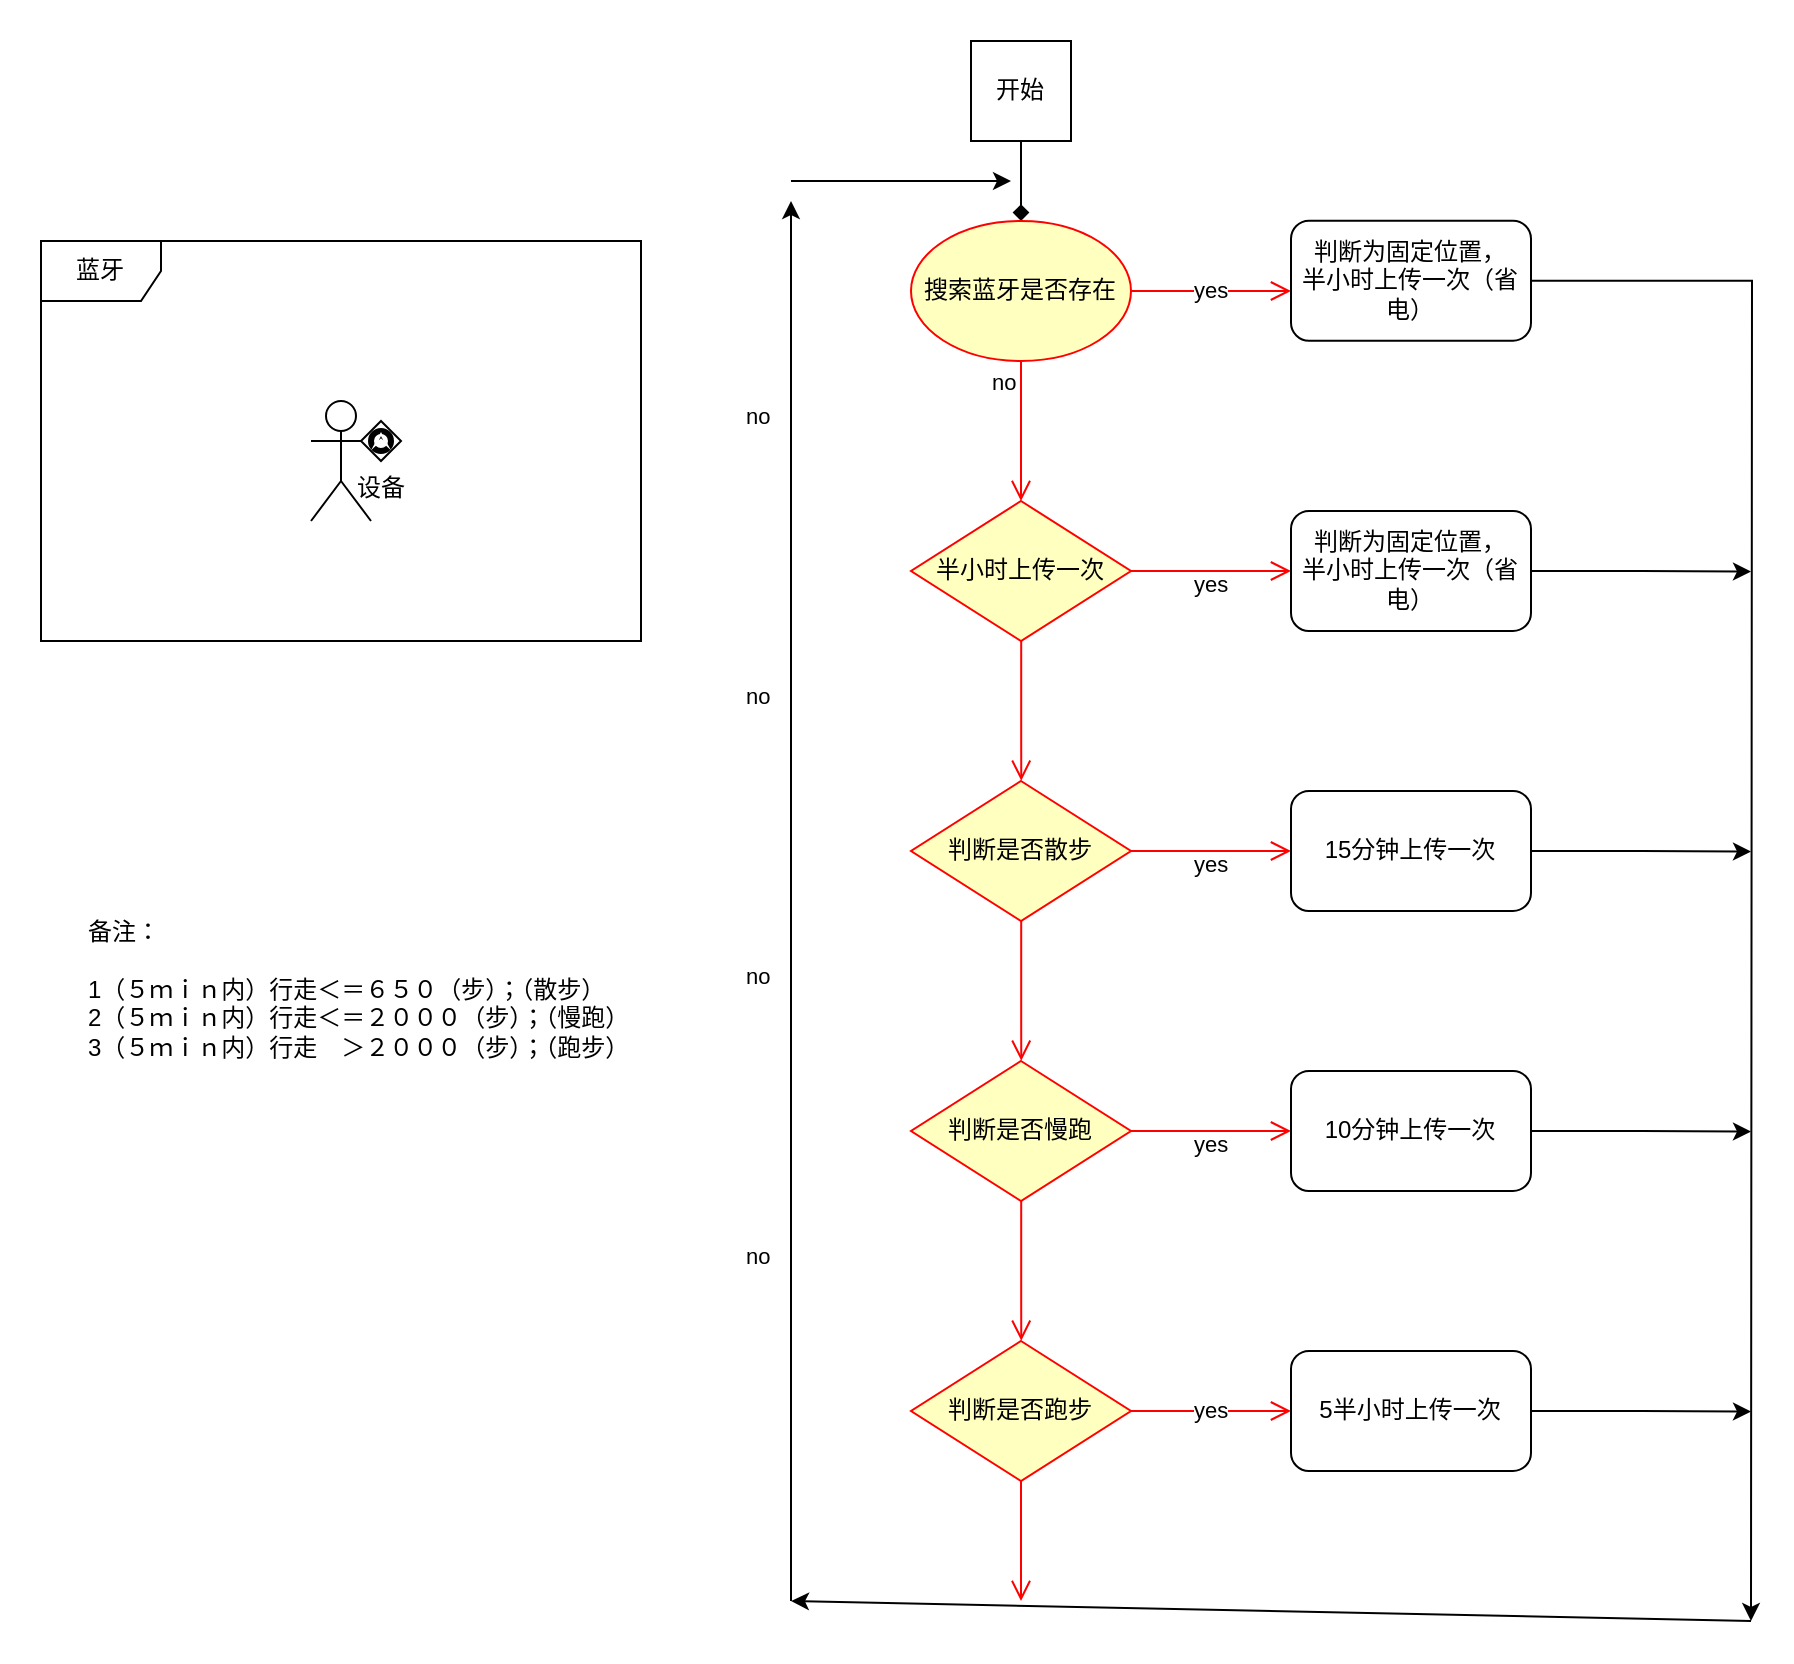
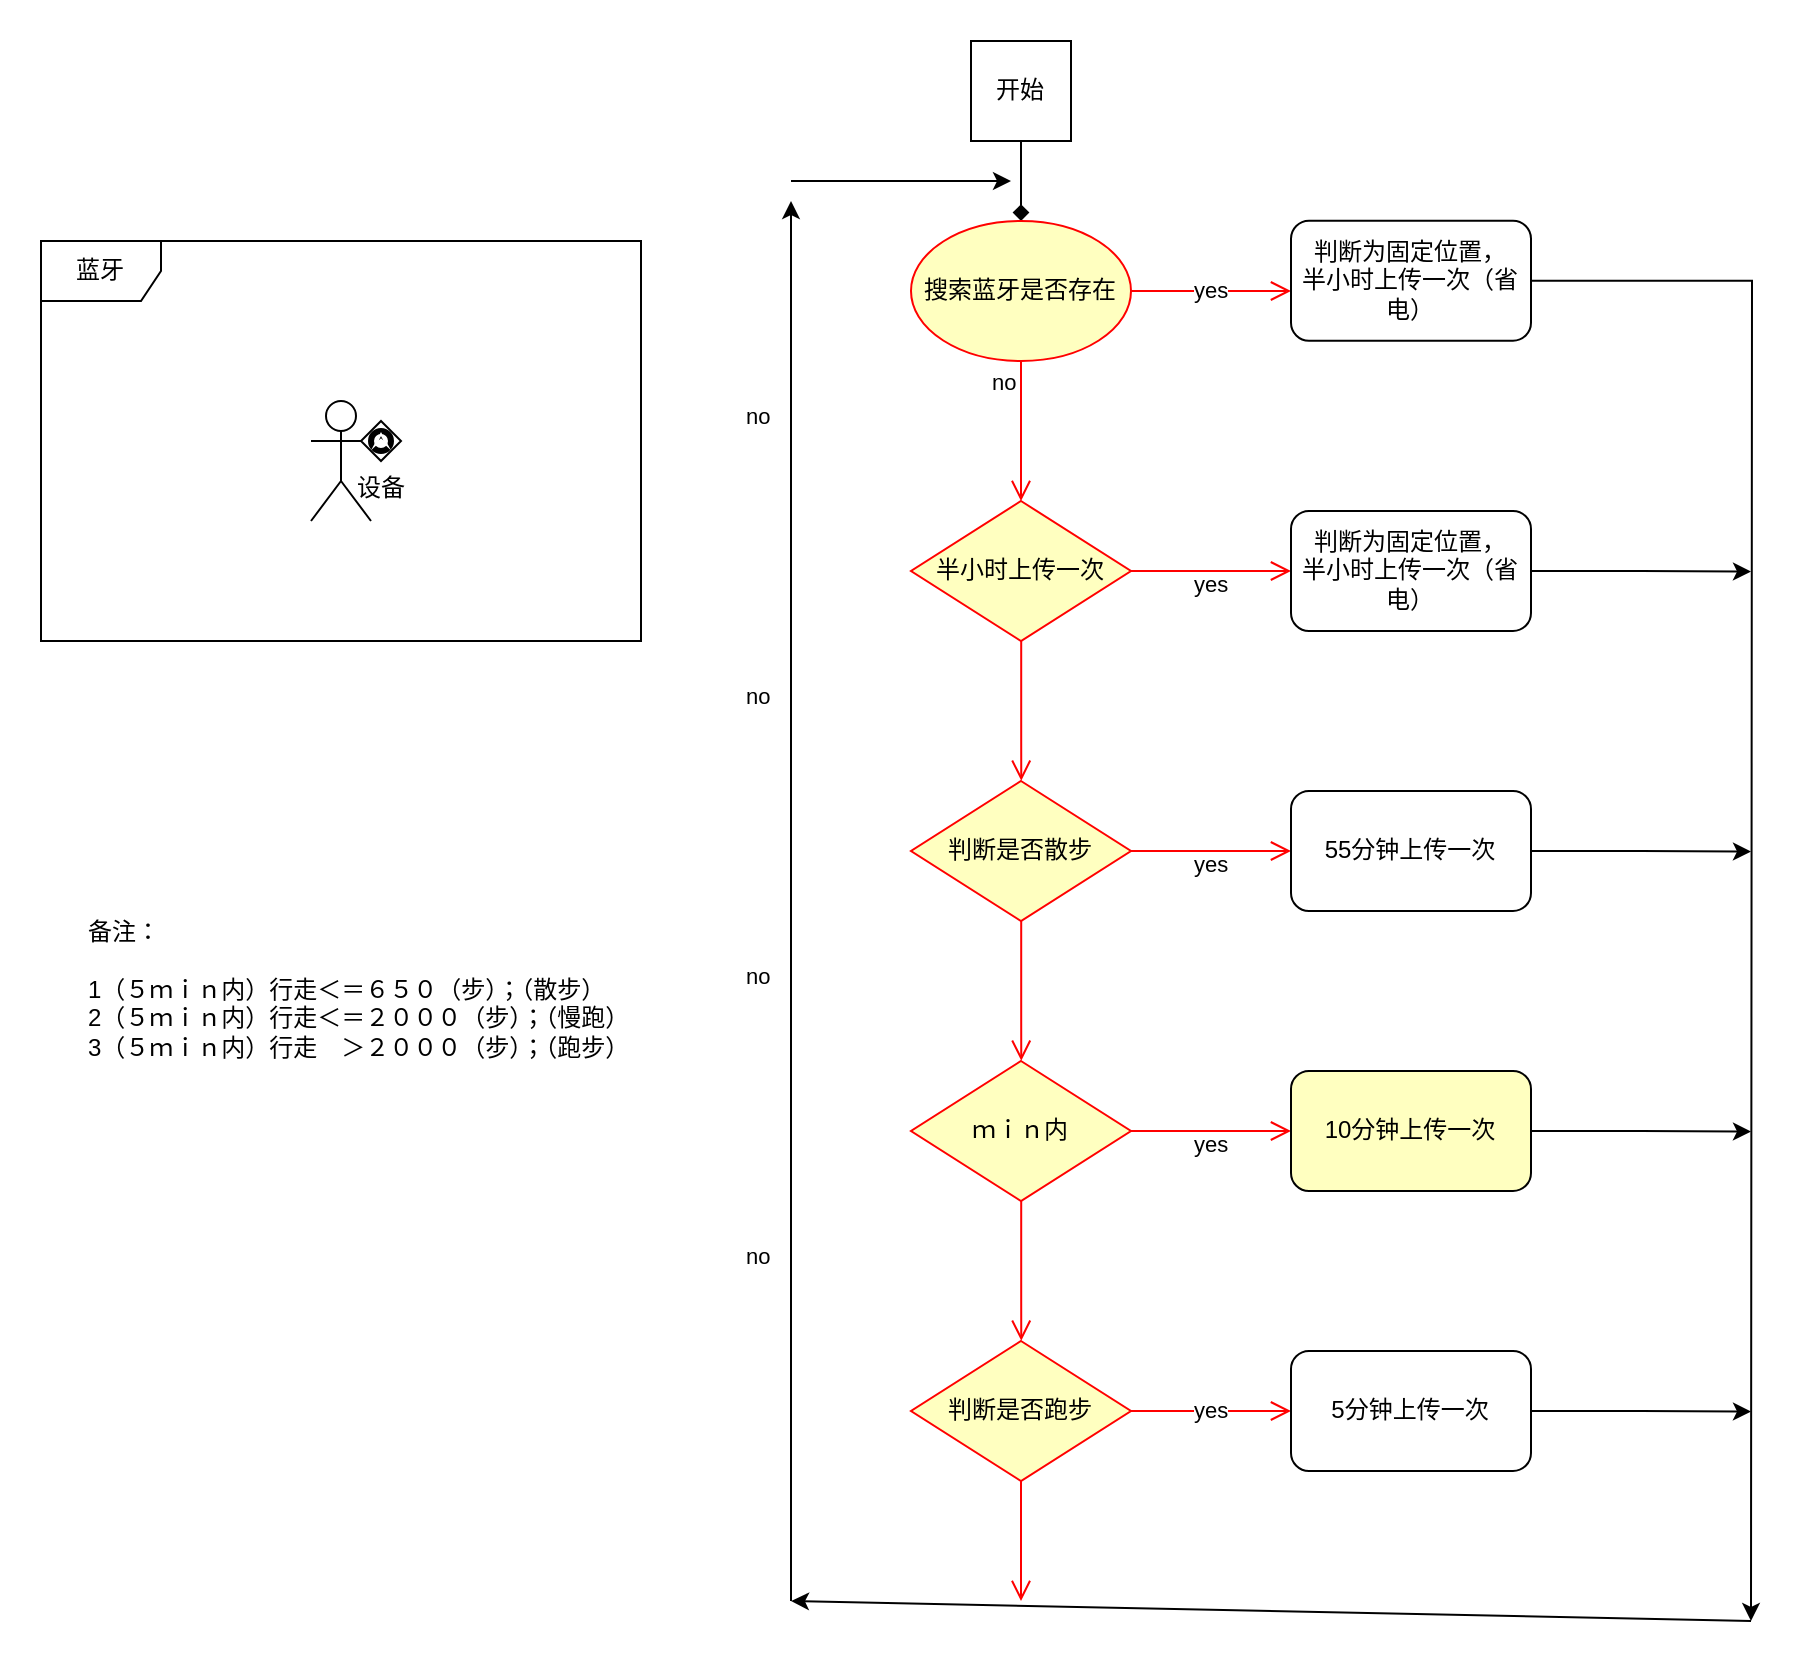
node "15分钟上传一次": label "15分钟上传一次" -> "55分钟上传一次"
node "判断是否慢跑": label "判断是否慢跑" -> "ｍｉｎ内"
node "10分钟上传一次": fillcolor #ffffff -> #ffffc0
node "5半小时上传一次": label "5半小时上传一次" -> "5分钟上传一次"
